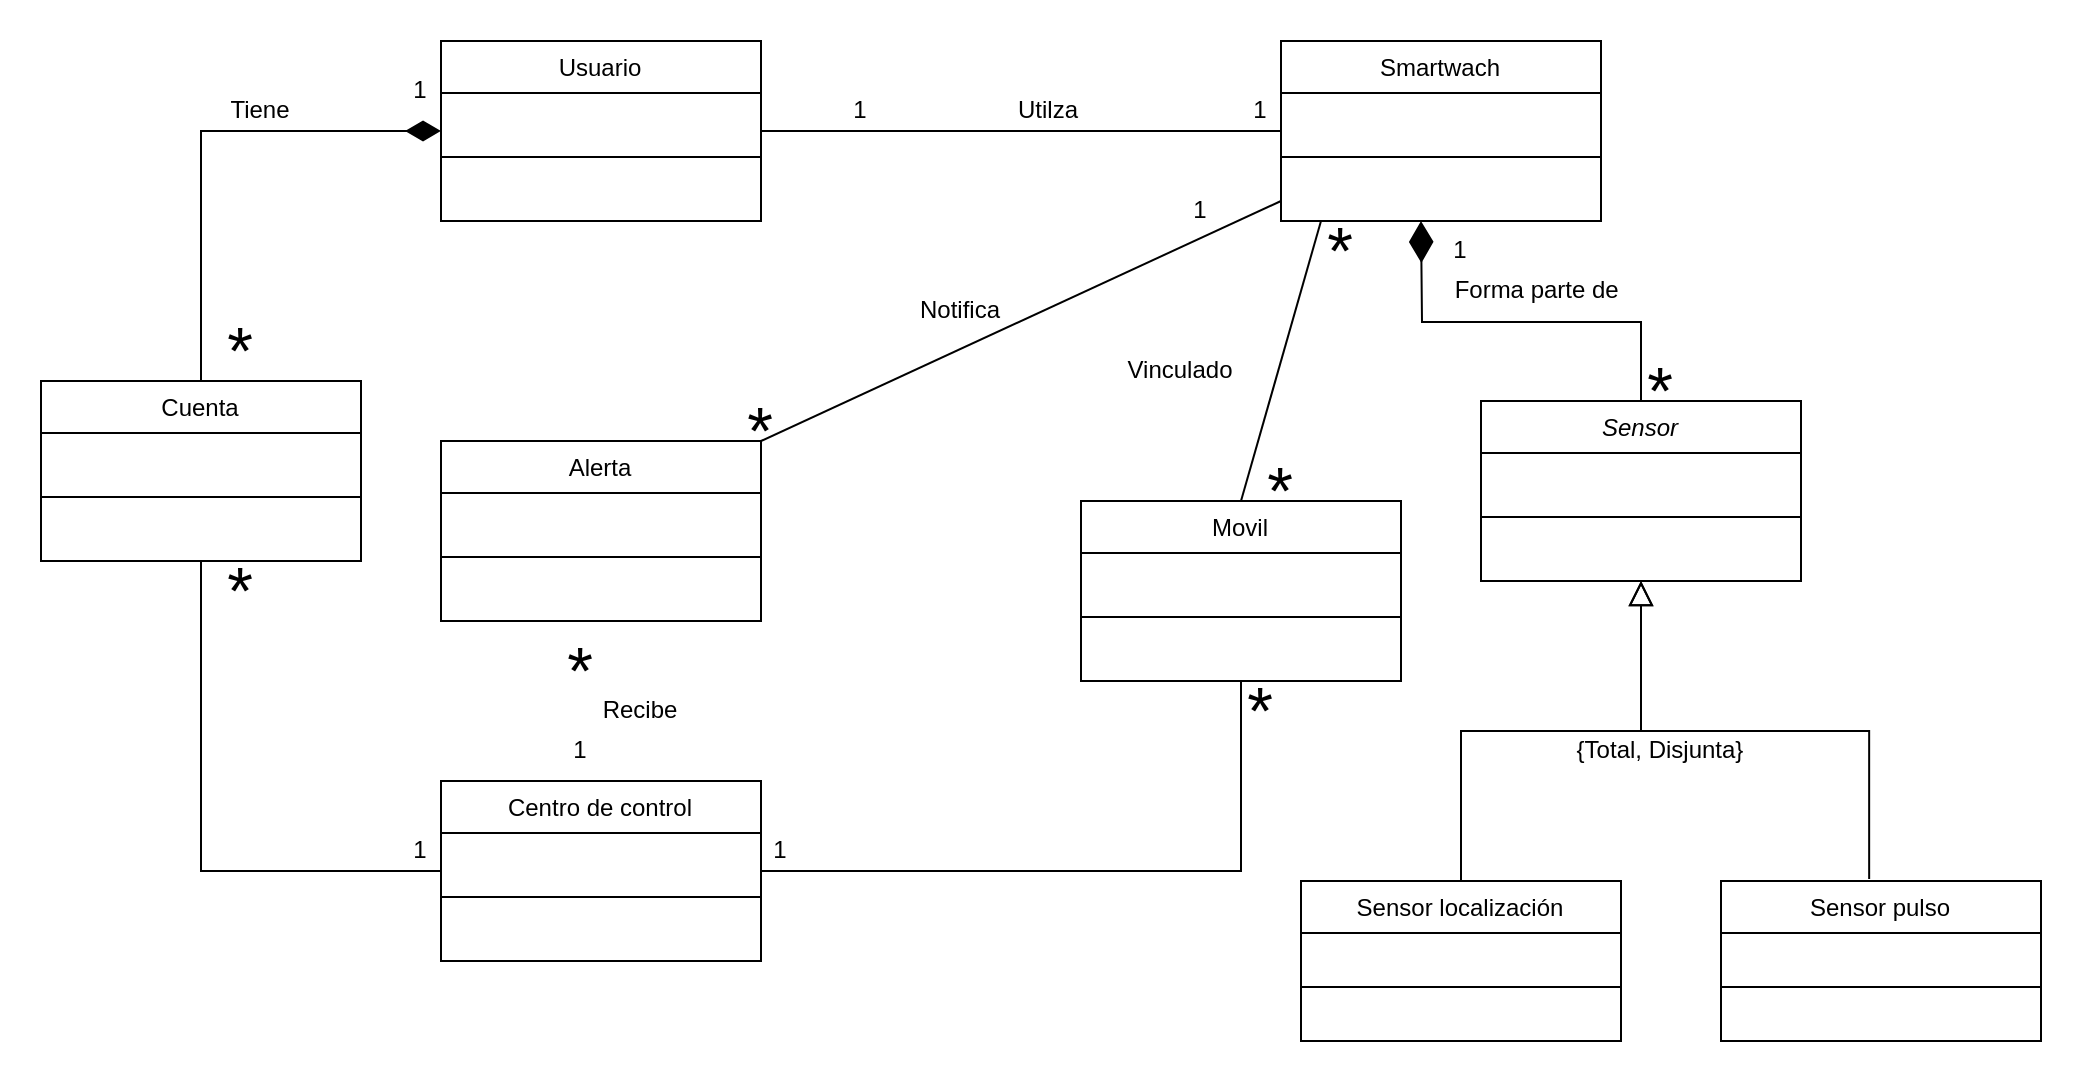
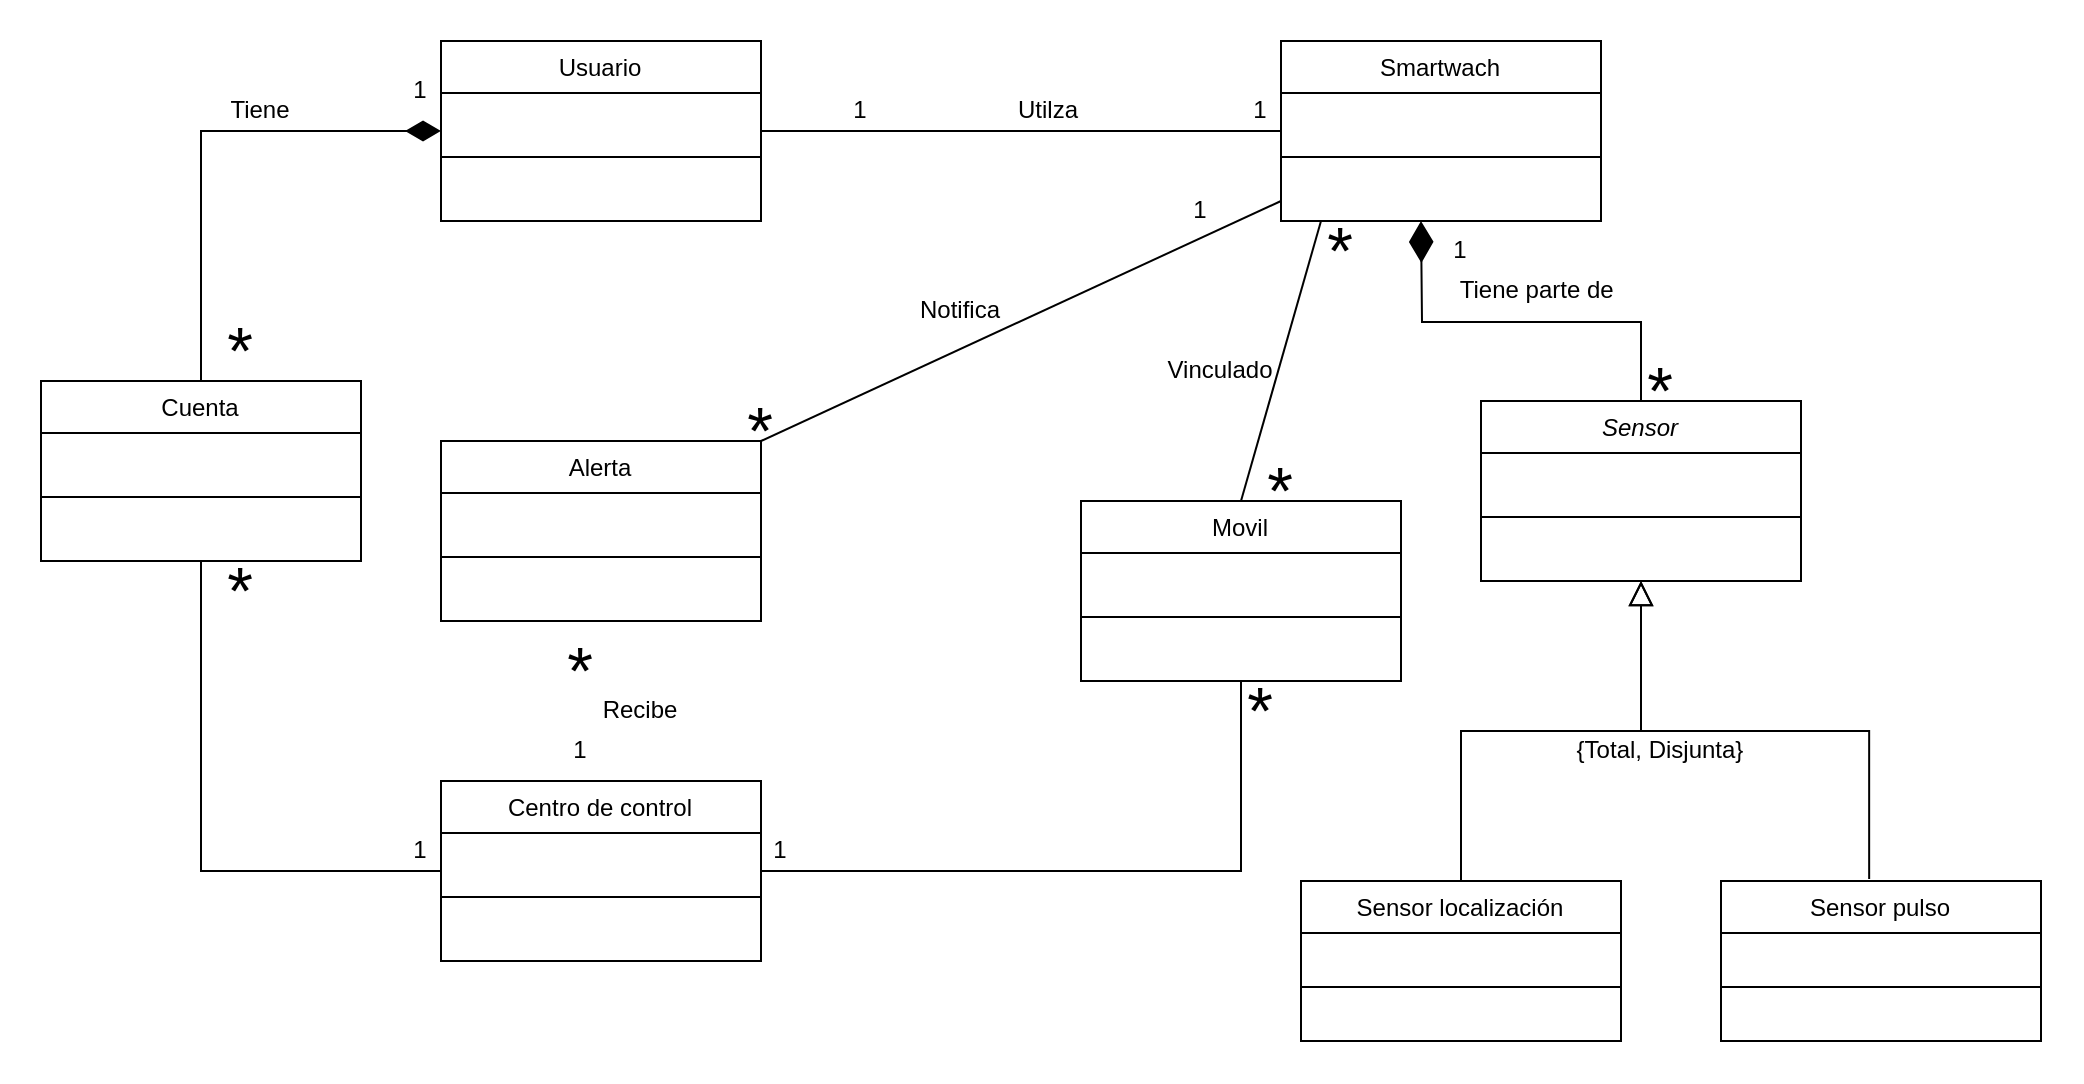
node "Forma parte de": label "Forma parte de" -> "Tiene parte de"
node "Vinculado": moved (1181, 371) -> (1221, 371)
